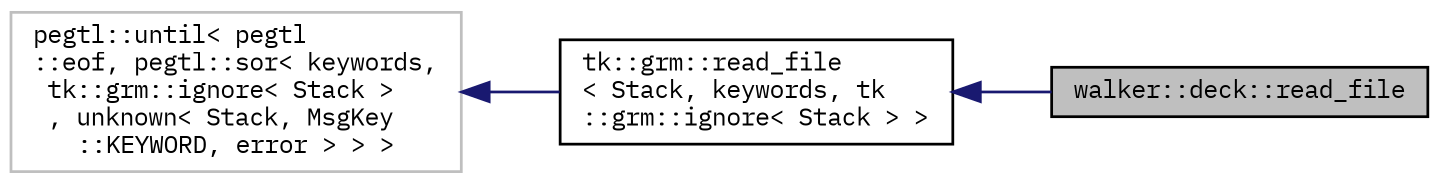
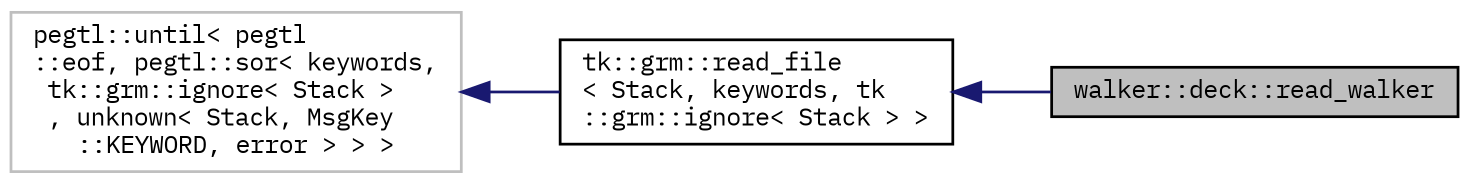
node "walker::deck::read_file": label "walker::deck::read_file" -> "walker::deck::read_walker"
